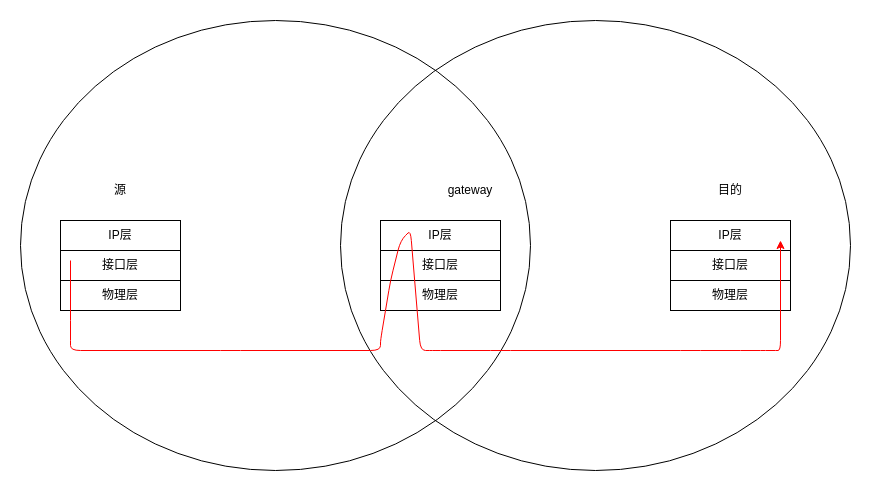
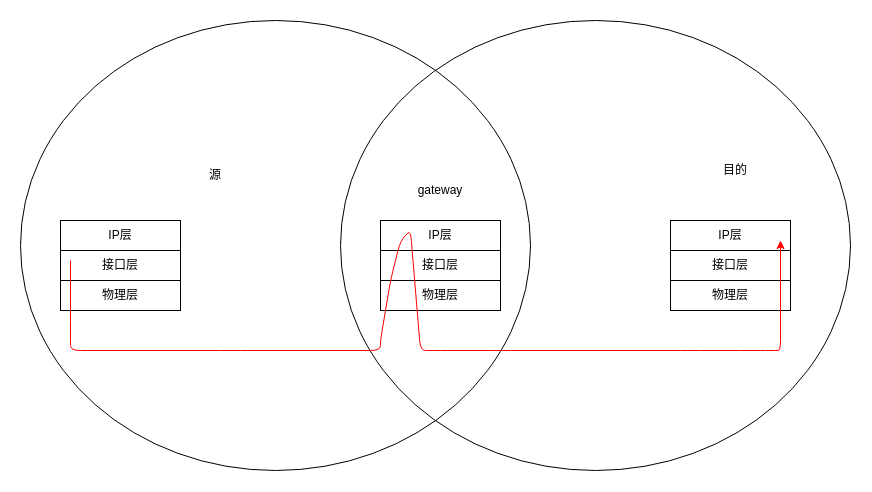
node "源": moved (121, 191) -> (216, 176)
node "gateway": moved (471, 191) -> (441, 191)
node "目的": moved (731, 191) -> (736, 171)
